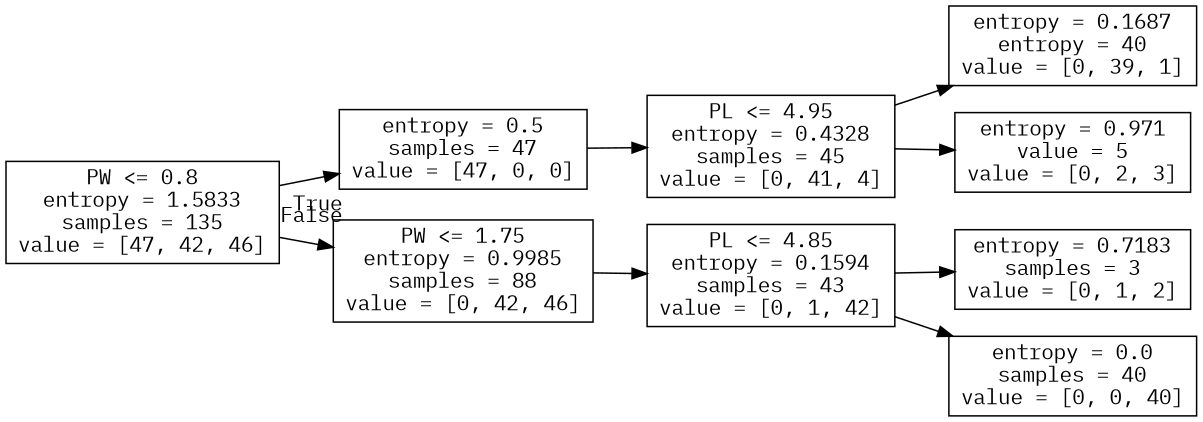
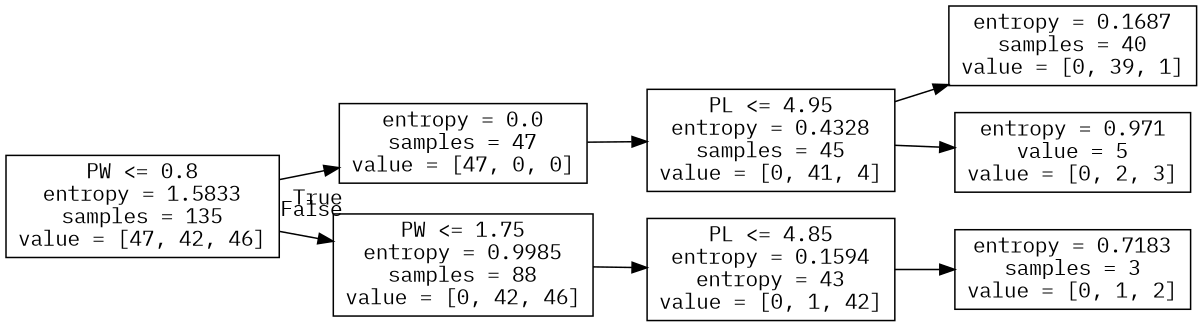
node "entropy = 0.1687 entropy = 40 value = [0, 39, 1]": label "entropy = 0.1687 entropy = 40 value = [0, 39, 1]" -> "entropy = 0.1687 samples = 40 value = [0, 39, 1]"
node "entropy = 0.5 samples = 47 value = [47, 0, 0]": label "entropy = 0.5 samples = 47 value = [47, 0, 0]" -> "entropy = 0.0 samples = 47 value = [47, 0, 0]"
node "PL <= 4.85 entropy = 0.1594 samples = 43 value = [0, 1, 42]": label "PL <= 4.85 entropy = 0.1594 samples = 43 value = [0, 1, 42]" -> "PL <= 4.85 entropy = 0.1594 entropy = 43 value = [0, 1, 42]"
node "entropy = 0.0 samples = 40 value = [0, 0, 40]": removed
